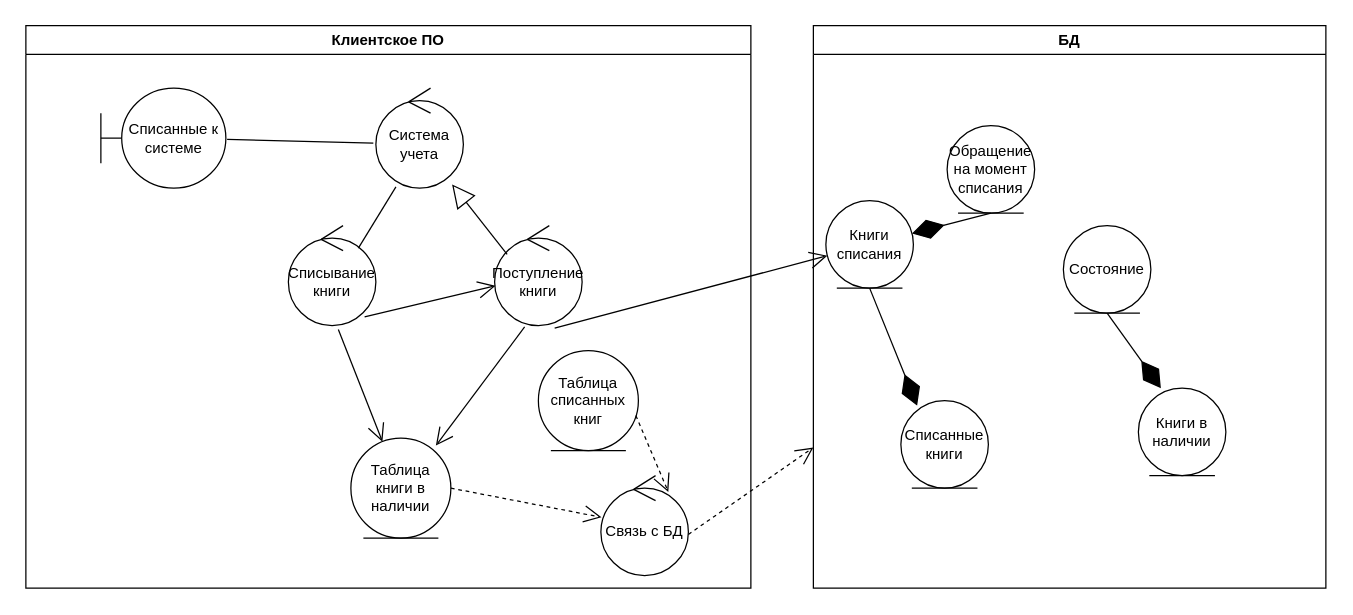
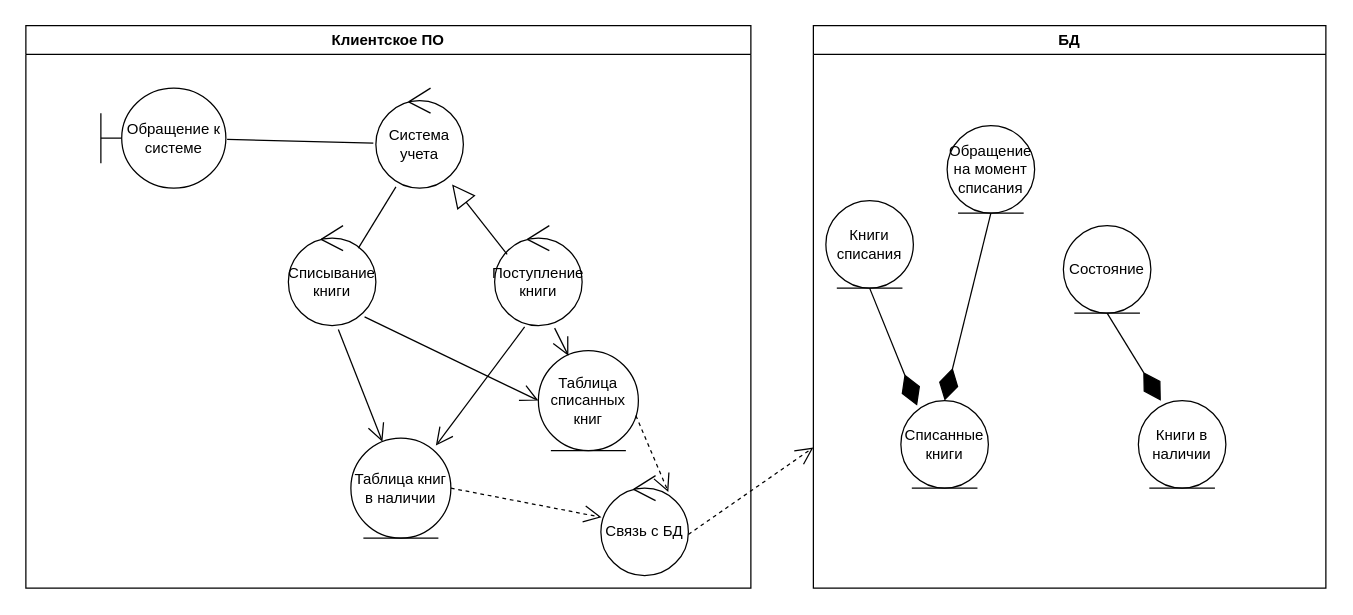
node "Списанные к системе": label "Списанные к системе" -> "Обращение к системе"
edge "Обращение на момент списания" -> "Книги списания": now "Обращение на момент списания" -> "Списанные книги"
edge "Поступление книги" -> "Книги списания": now "Поступление книги" -> "Таблица списанных книг"
edge "Списывание книги" -> "Поступление книги": now "Списывание книги" -> "Таблица списанных книг"
node "Книги в наличии": moved (1182, 432) -> (1182, 444)
node "Таблица книги в наличии": label "Таблица книги в наличии" -> "Таблица книг в наличии"
